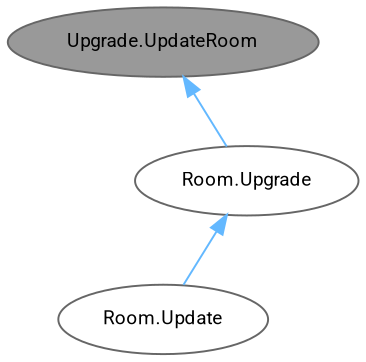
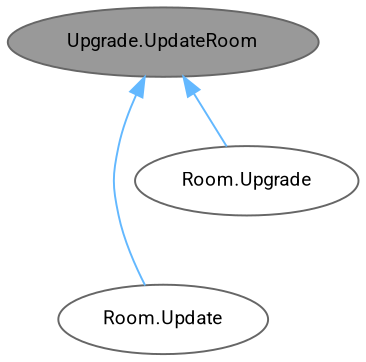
edge "Room.Update" -> "Room.Upgrade": now "Room.Update" -> "Upgrade.UpdateRoom"
